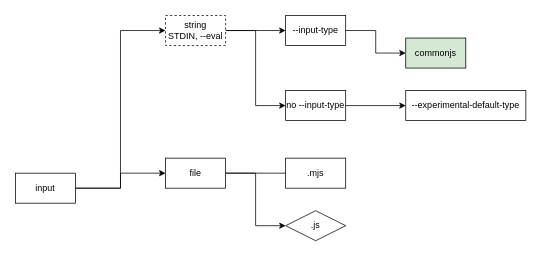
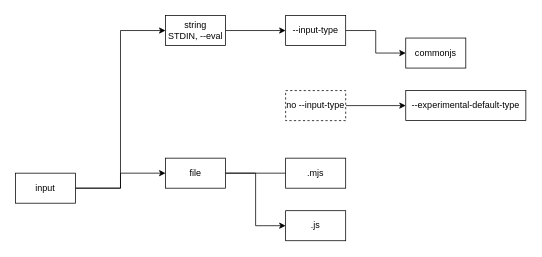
node "string STDIN, --eval": style dashed -> solid
node "commonjs": fillcolor #d5e8d4 -> #ffffff
edge "string STDIN, --eval" -> "no --input-type": removed
node "no --input-type": style solid -> dashed
node ".js": shape diamond -> rectangle
